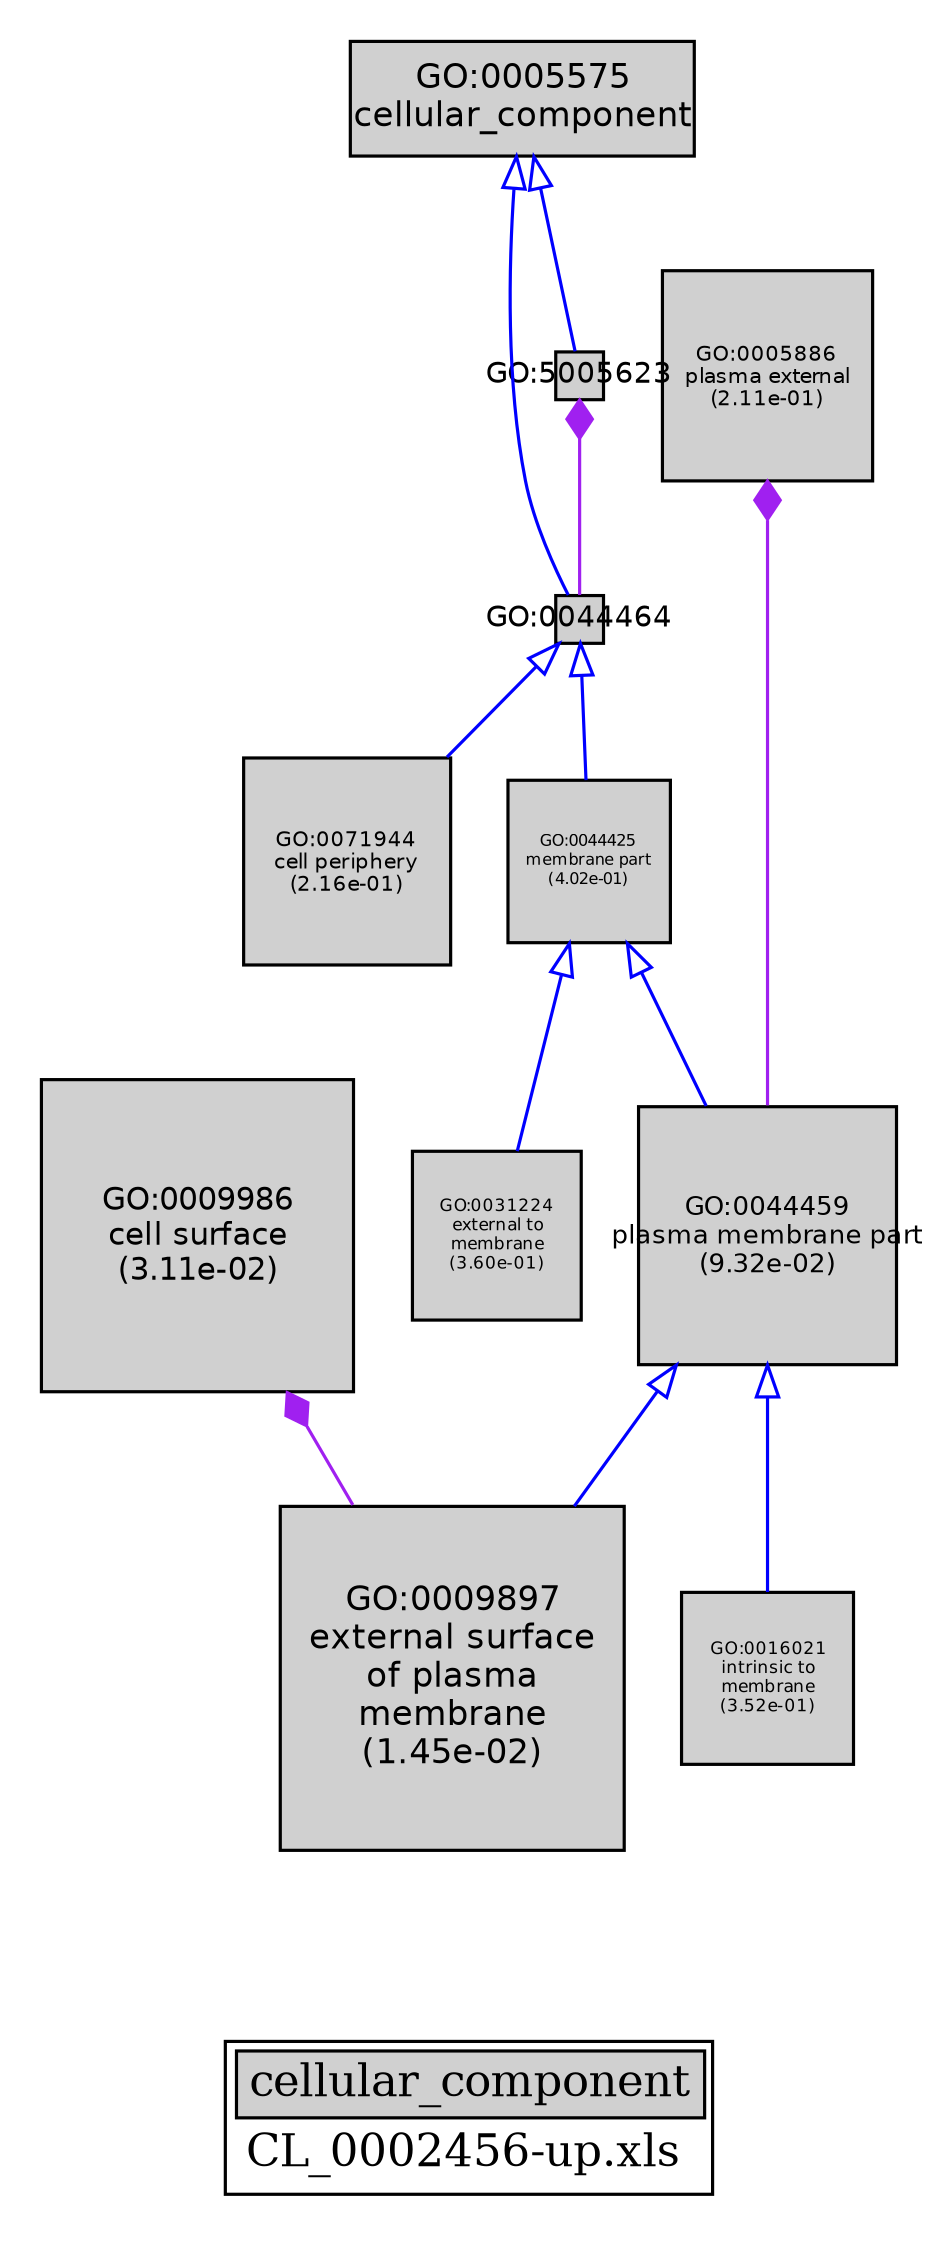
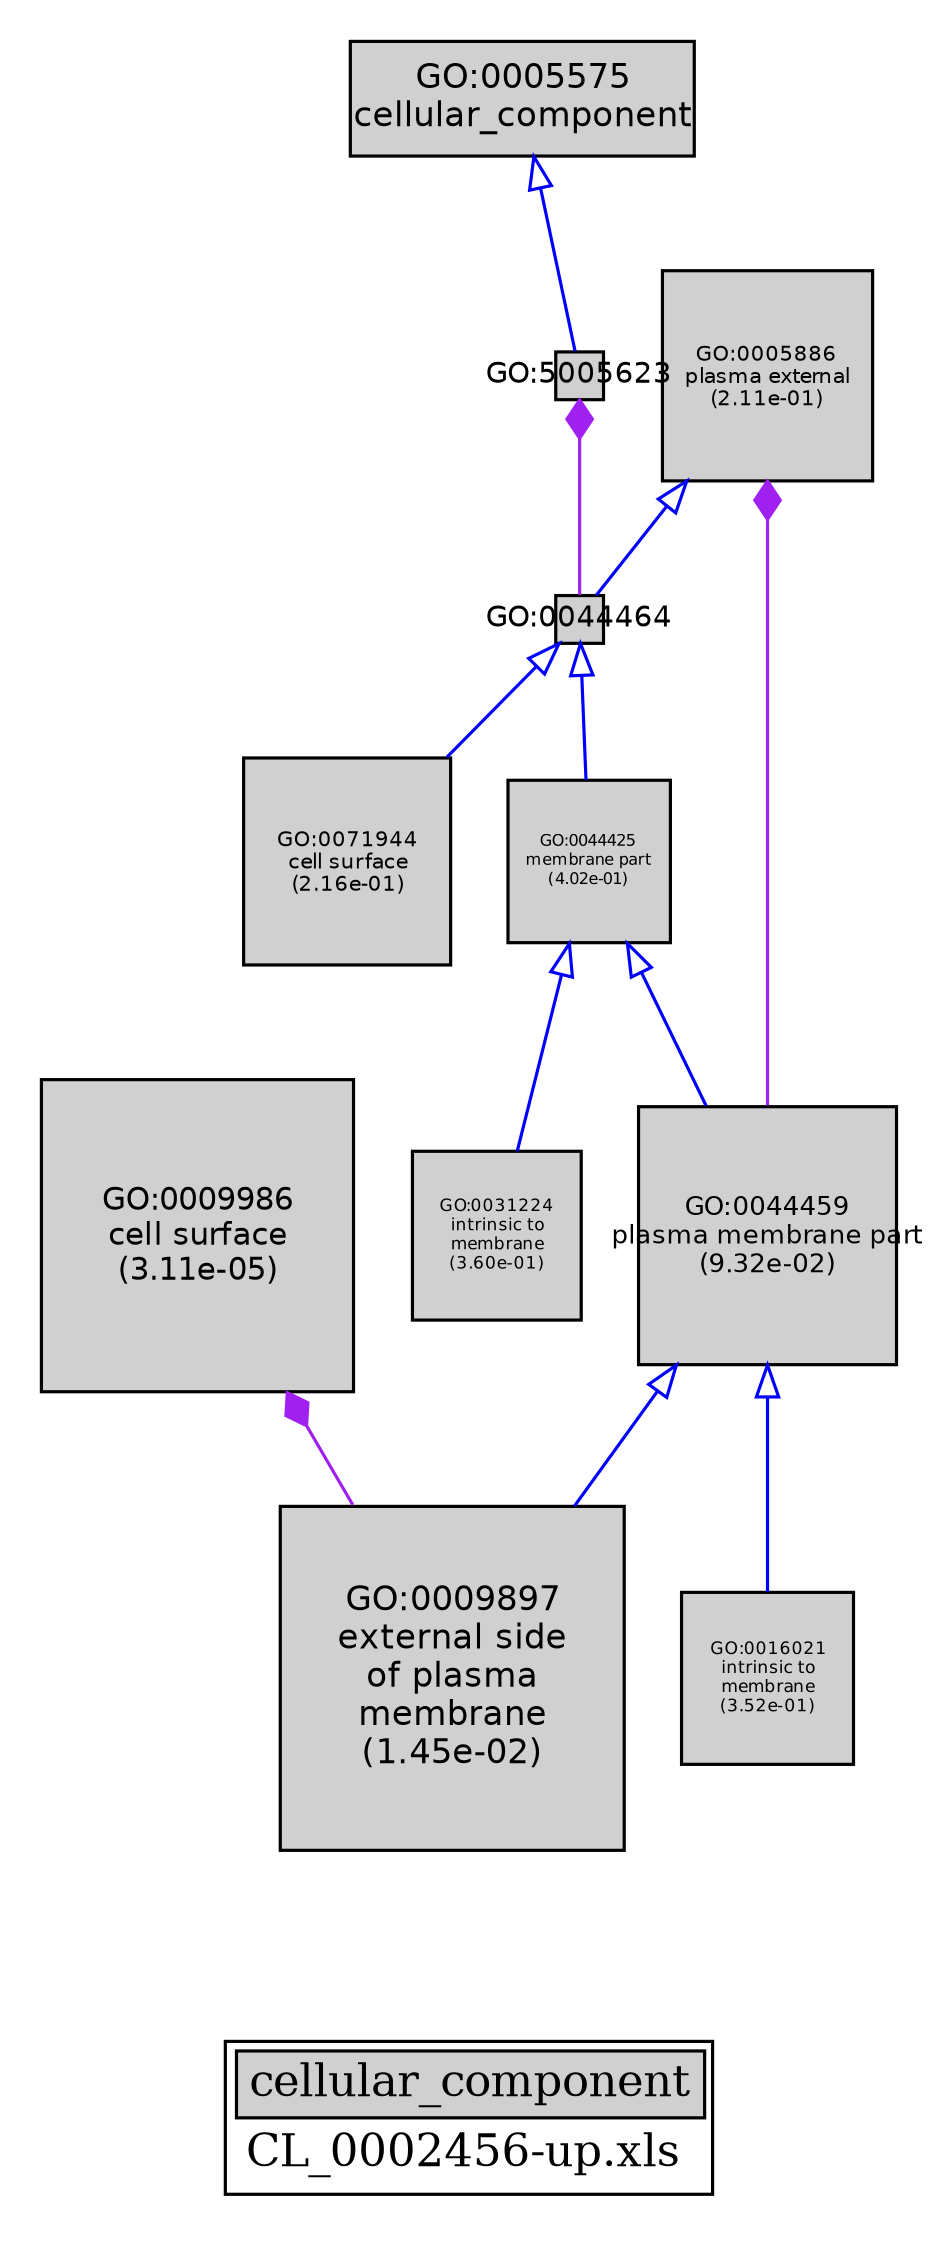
edge "GO:0044464" -> "GO:0005575": now "GO:0044464" -> "GO:0005886"
node "GO:0071944": text "cell periphery" -> "cell surface"
node "GO:0031224": text "external to" -> "intrinsic to"
node "GO:0009986": text "(3.11e-02)" -> "(3.11e-05)"
node "GO:0009897": text "external surface" -> "external side"
